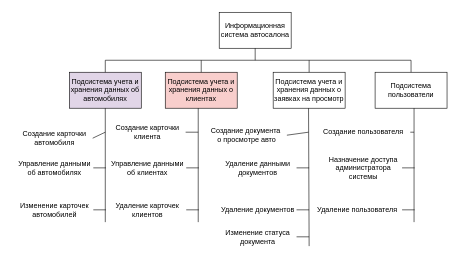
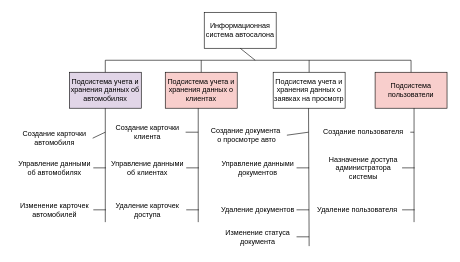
node "Информационная система автосалона": moved (255, 30) -> (240, 30)
node "Подсистема пользователи": fillcolor #ffffff -> #f8cecc
node "Удаление данными документов": label "Удаление данными документов" -> "Управление данными документов"
node "Удаление карточек клиентов": label "Удаление карточек клиентов" -> "Удаление карточек доступа"
